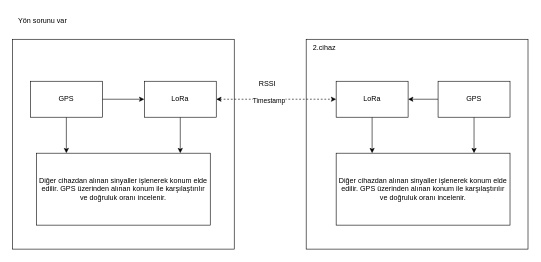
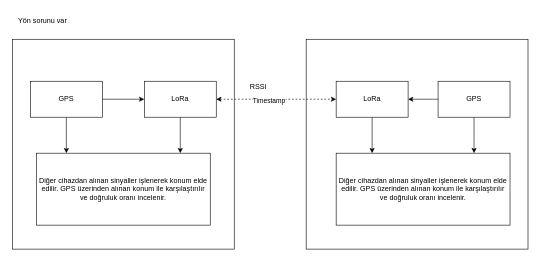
node "2.cihaz": removed
node "RSSI": moved (267, 84) -> (258, 87)
